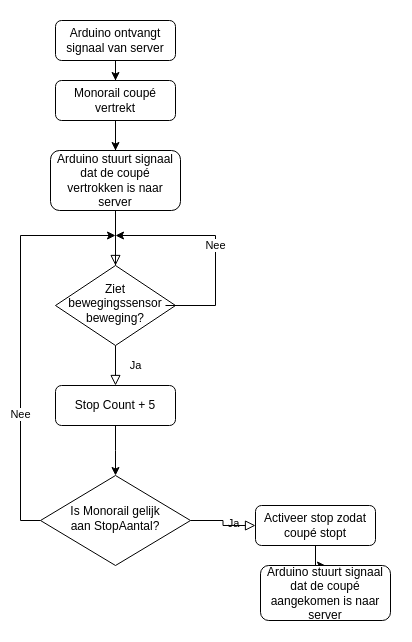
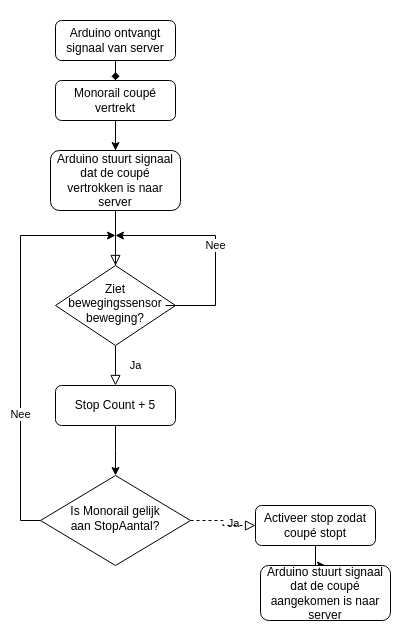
edge "Arduino ontvangt signaal van server" -> "Monorail coupé vertrekt": arrowhead classic -> diamond
edge "Is Monorail gelijk aan StopAantal?" -> "Activeer stop zodat coupé stopt": style solid -> dashed
